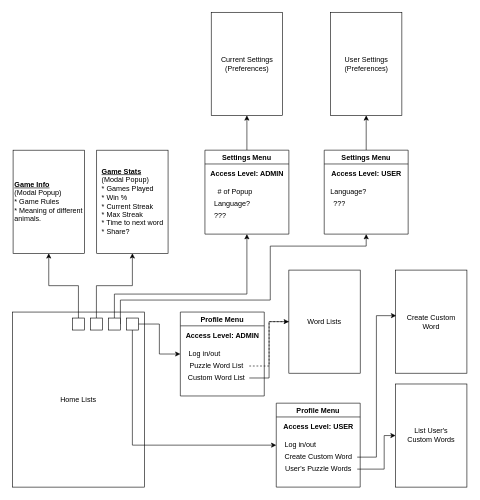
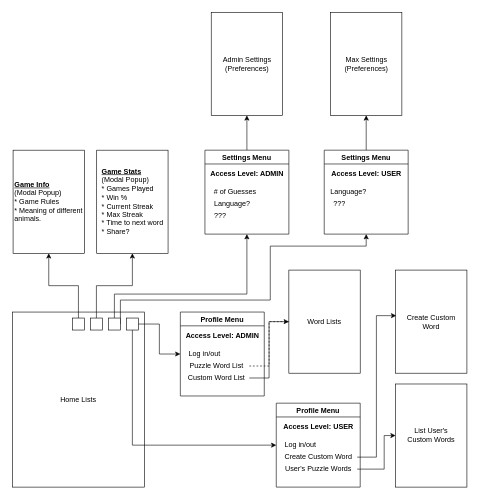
node "Current Settings (Preferences)": label "Current Settings (Preferences)" -> "Admin Settings (Preferences)"
node "User Settings (Preferences)": label "User Settings (Preferences)" -> "Max Settings (Preferences)"
node "# of Popup": label "# of Popup" -> "# of Guesses"
